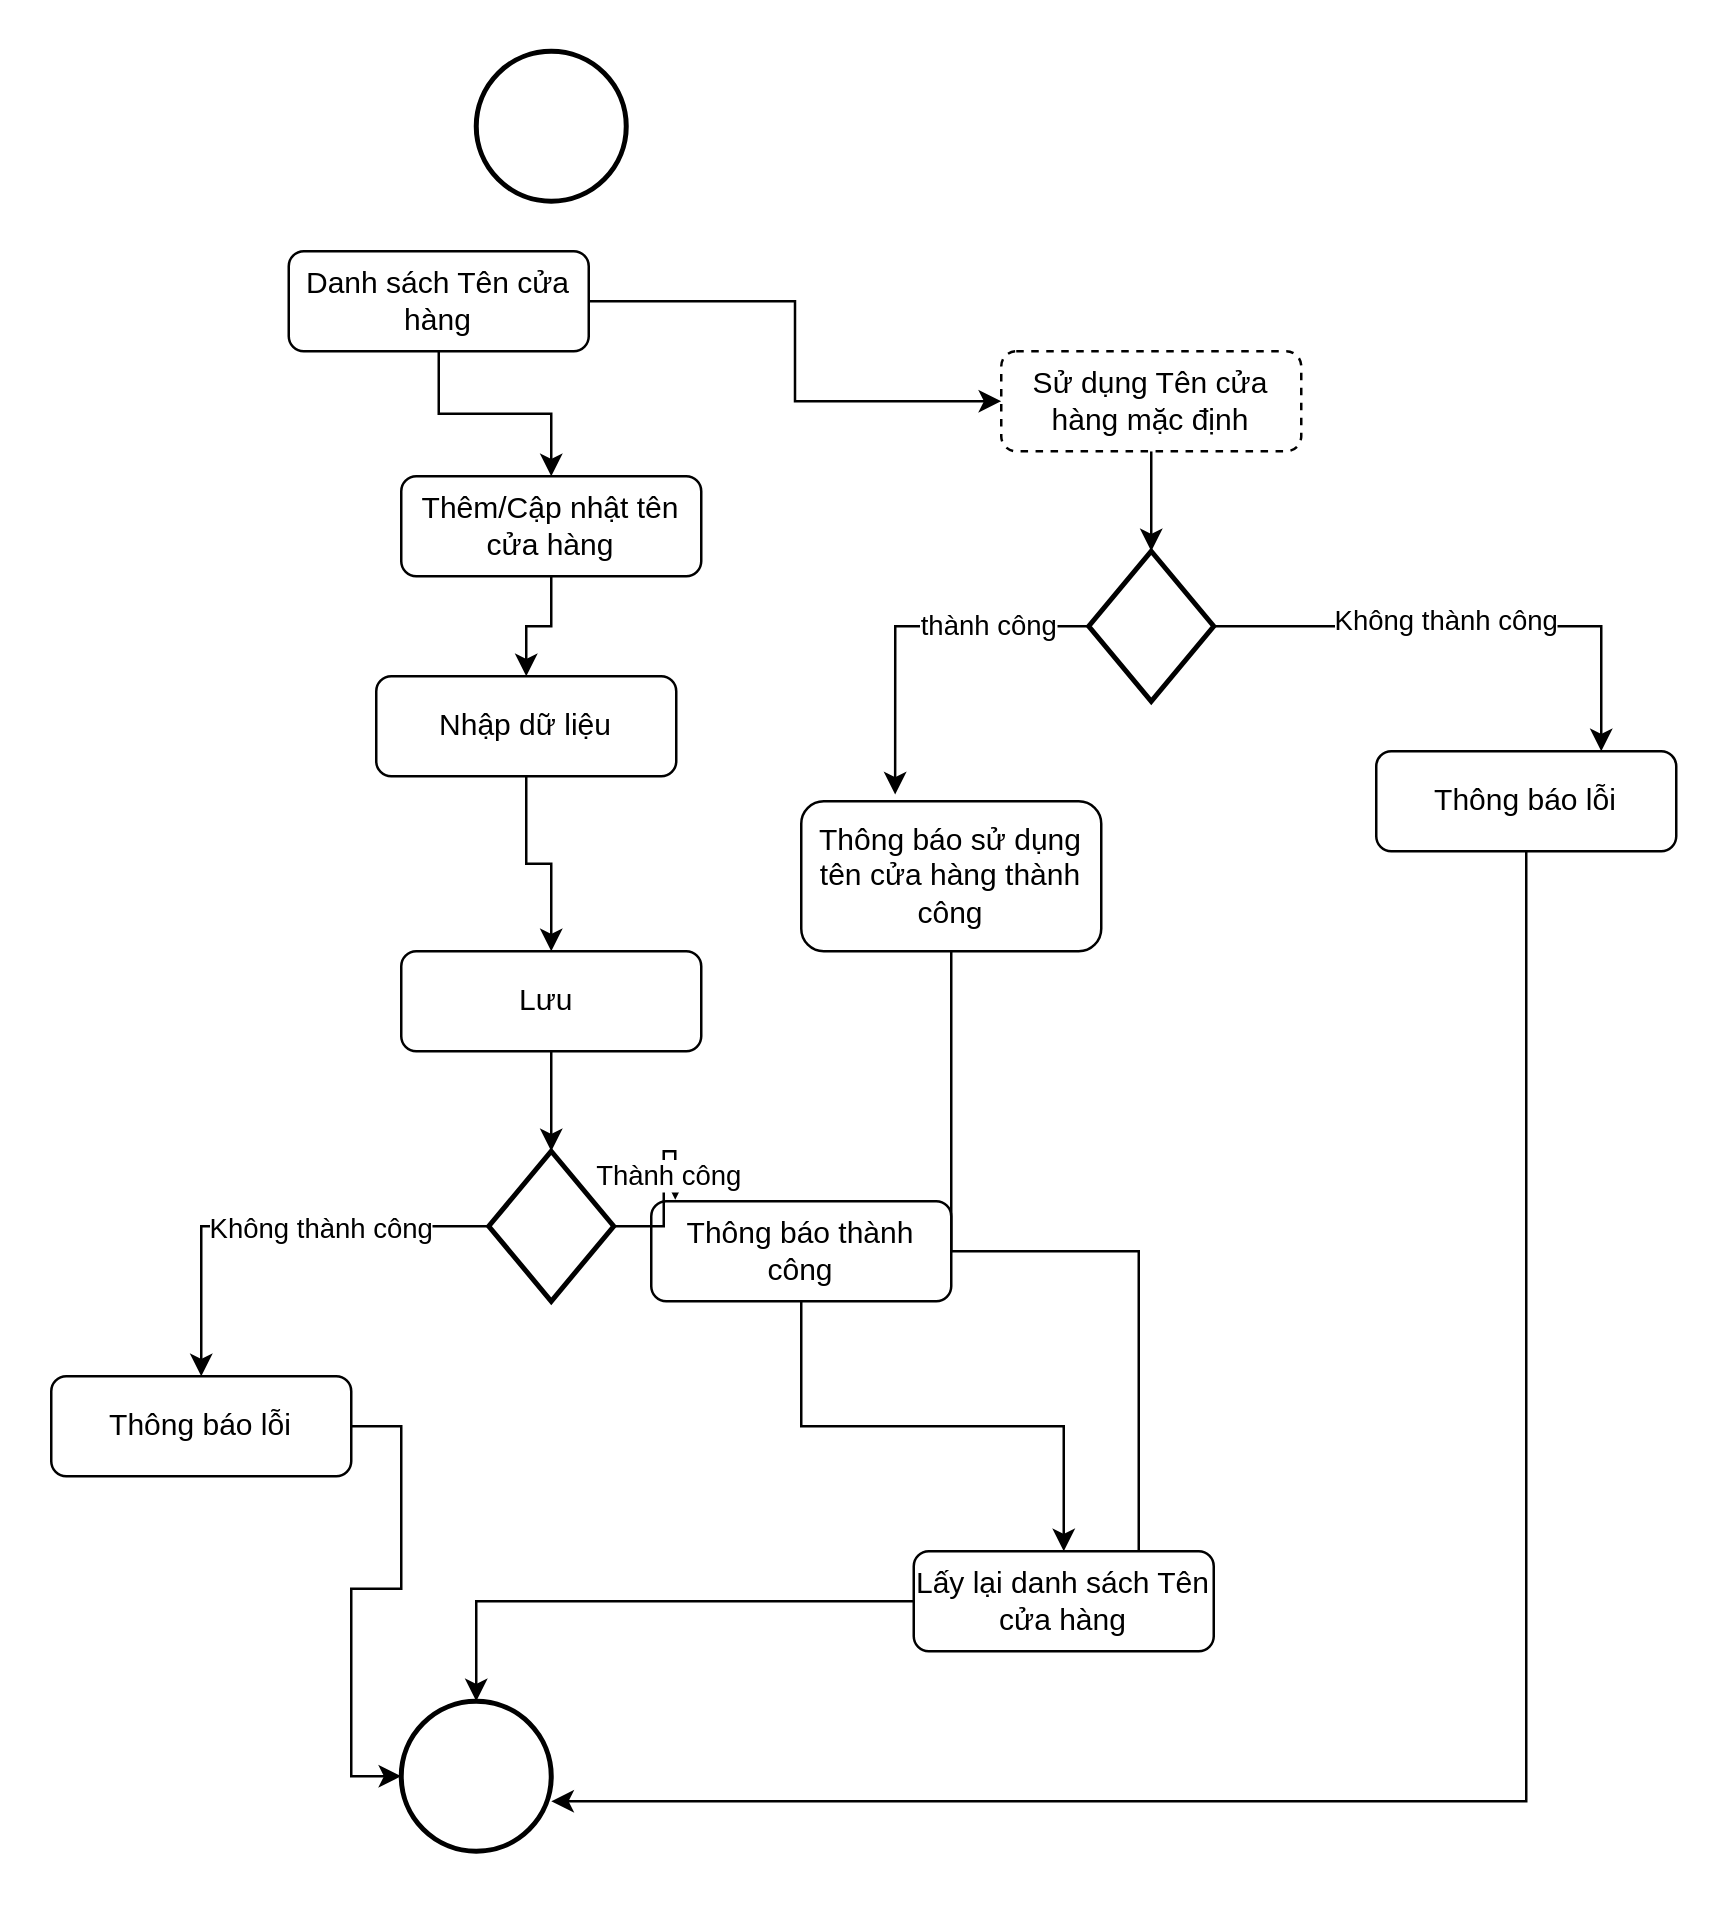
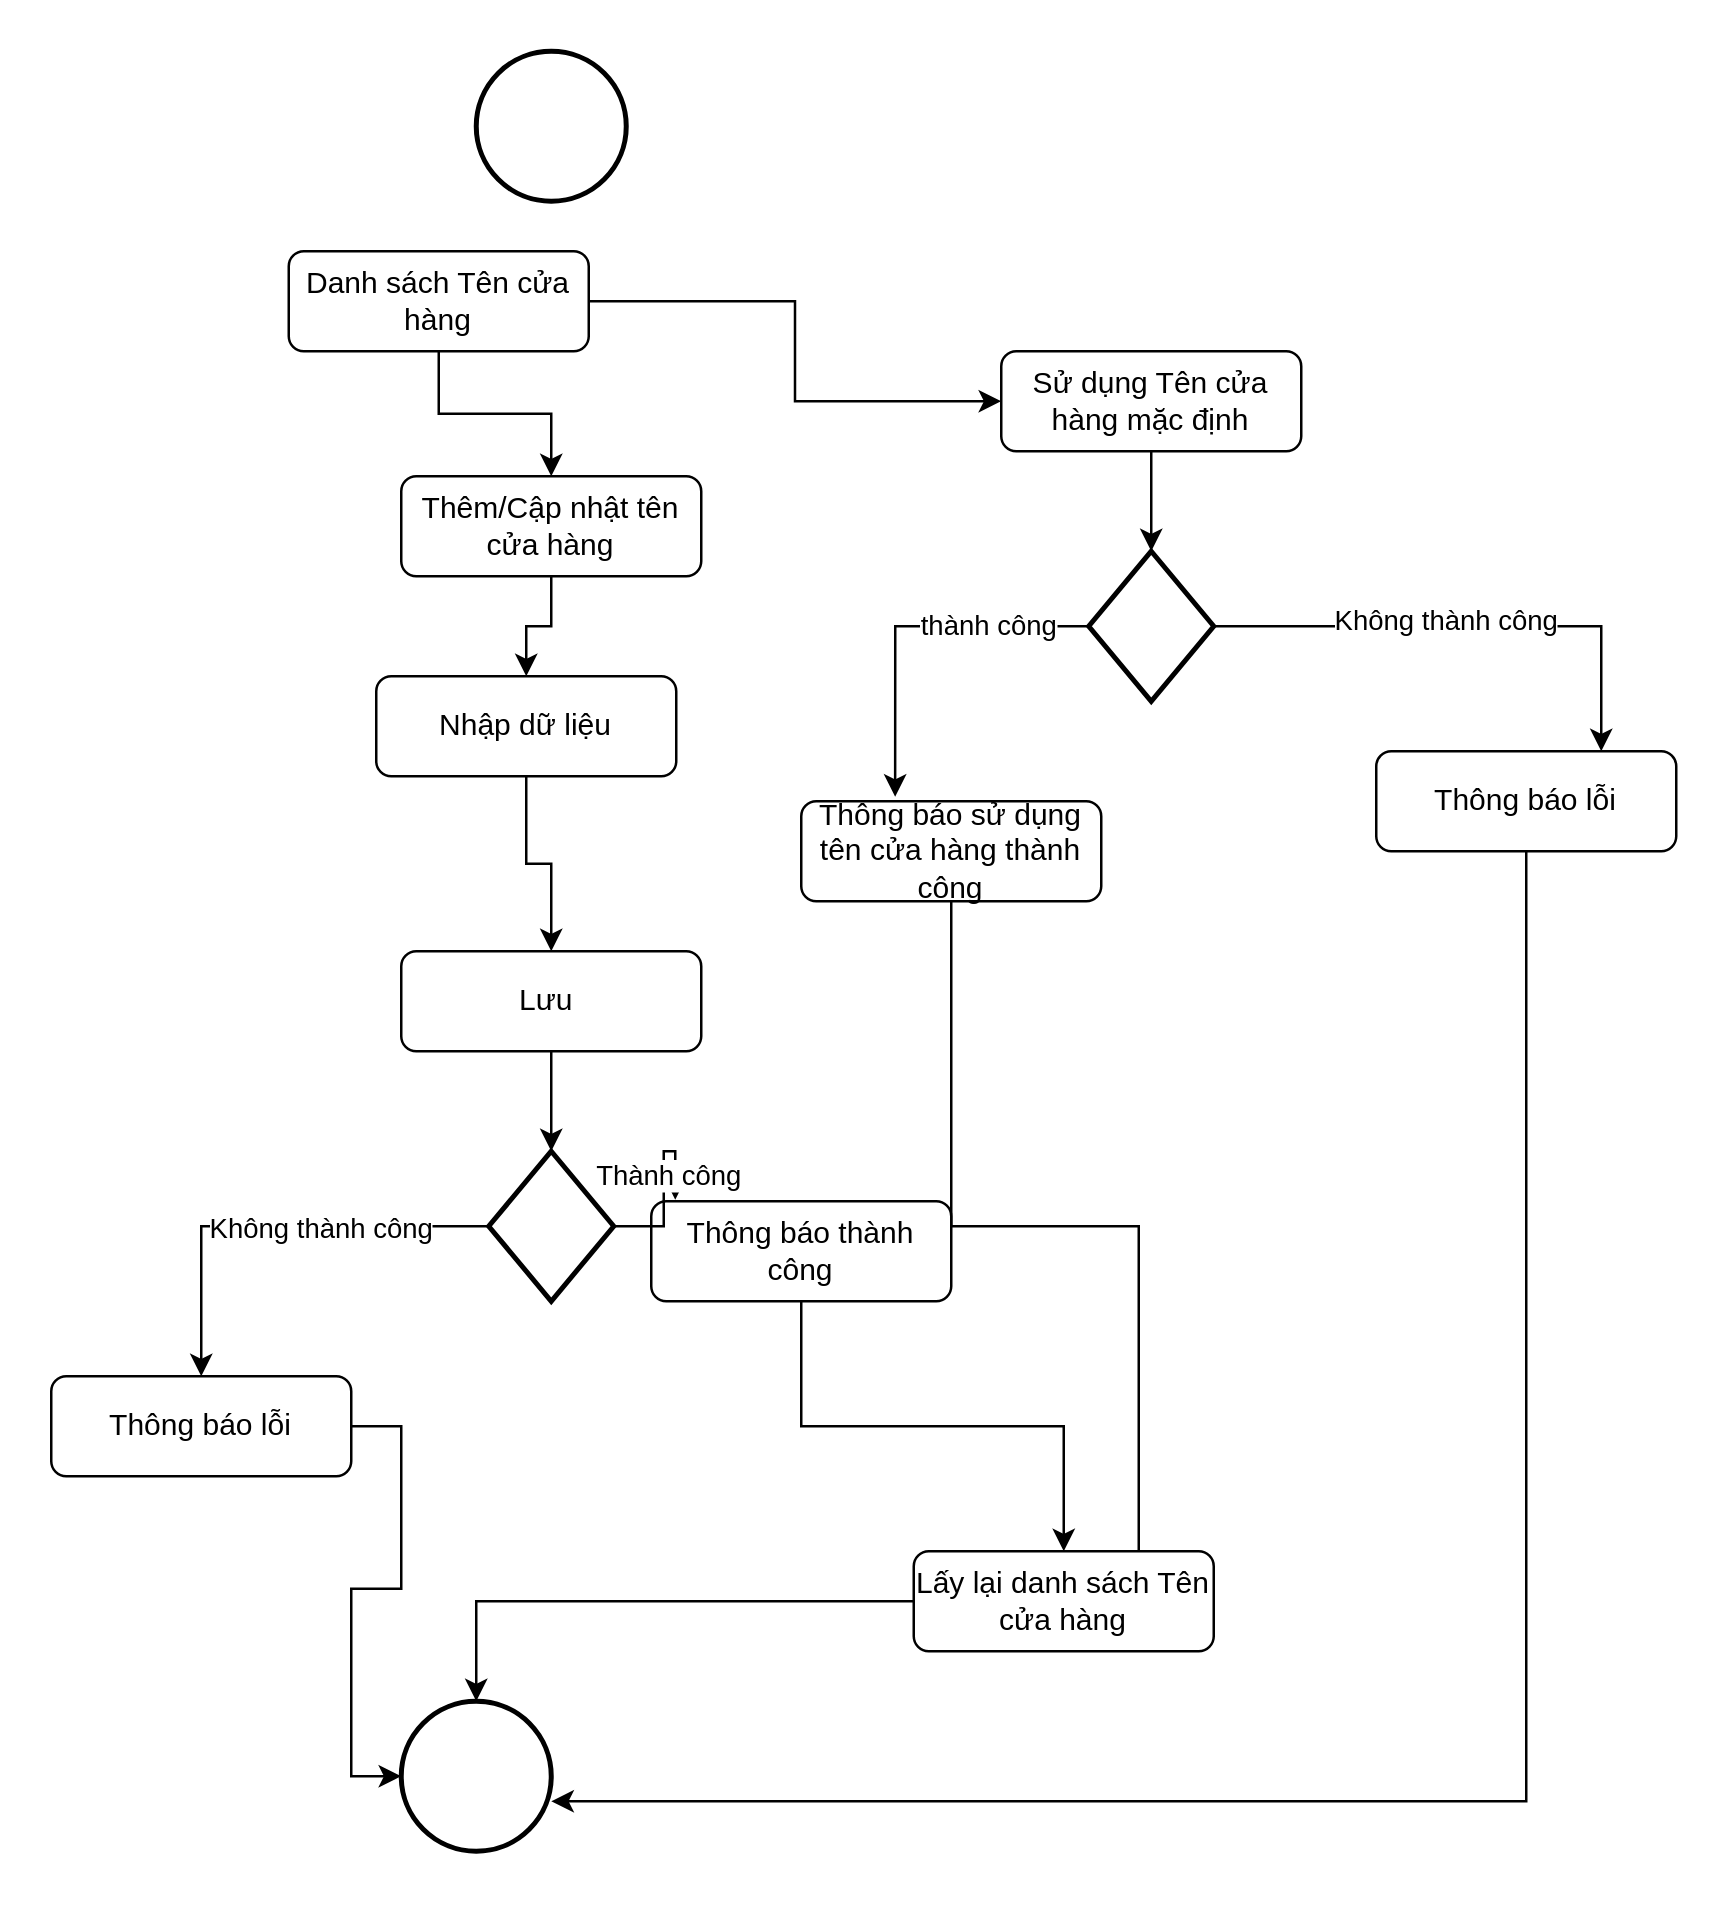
node "Sử dụng Tên cửa hàng mặc định": style dashed -> solid
node "Thông báo sử dụng tên cửa hàng thành công": size 300x150 -> 300x100
